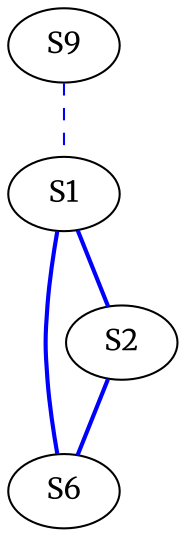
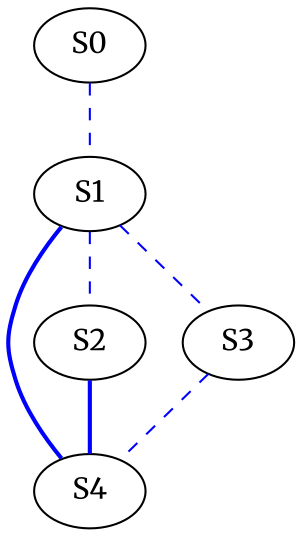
node "S9": label "S9" -> "S0"
edge "S1" -- "S2": style bold -> dashed
node "S3": added
node "S6": label "S6" -> "S4"
